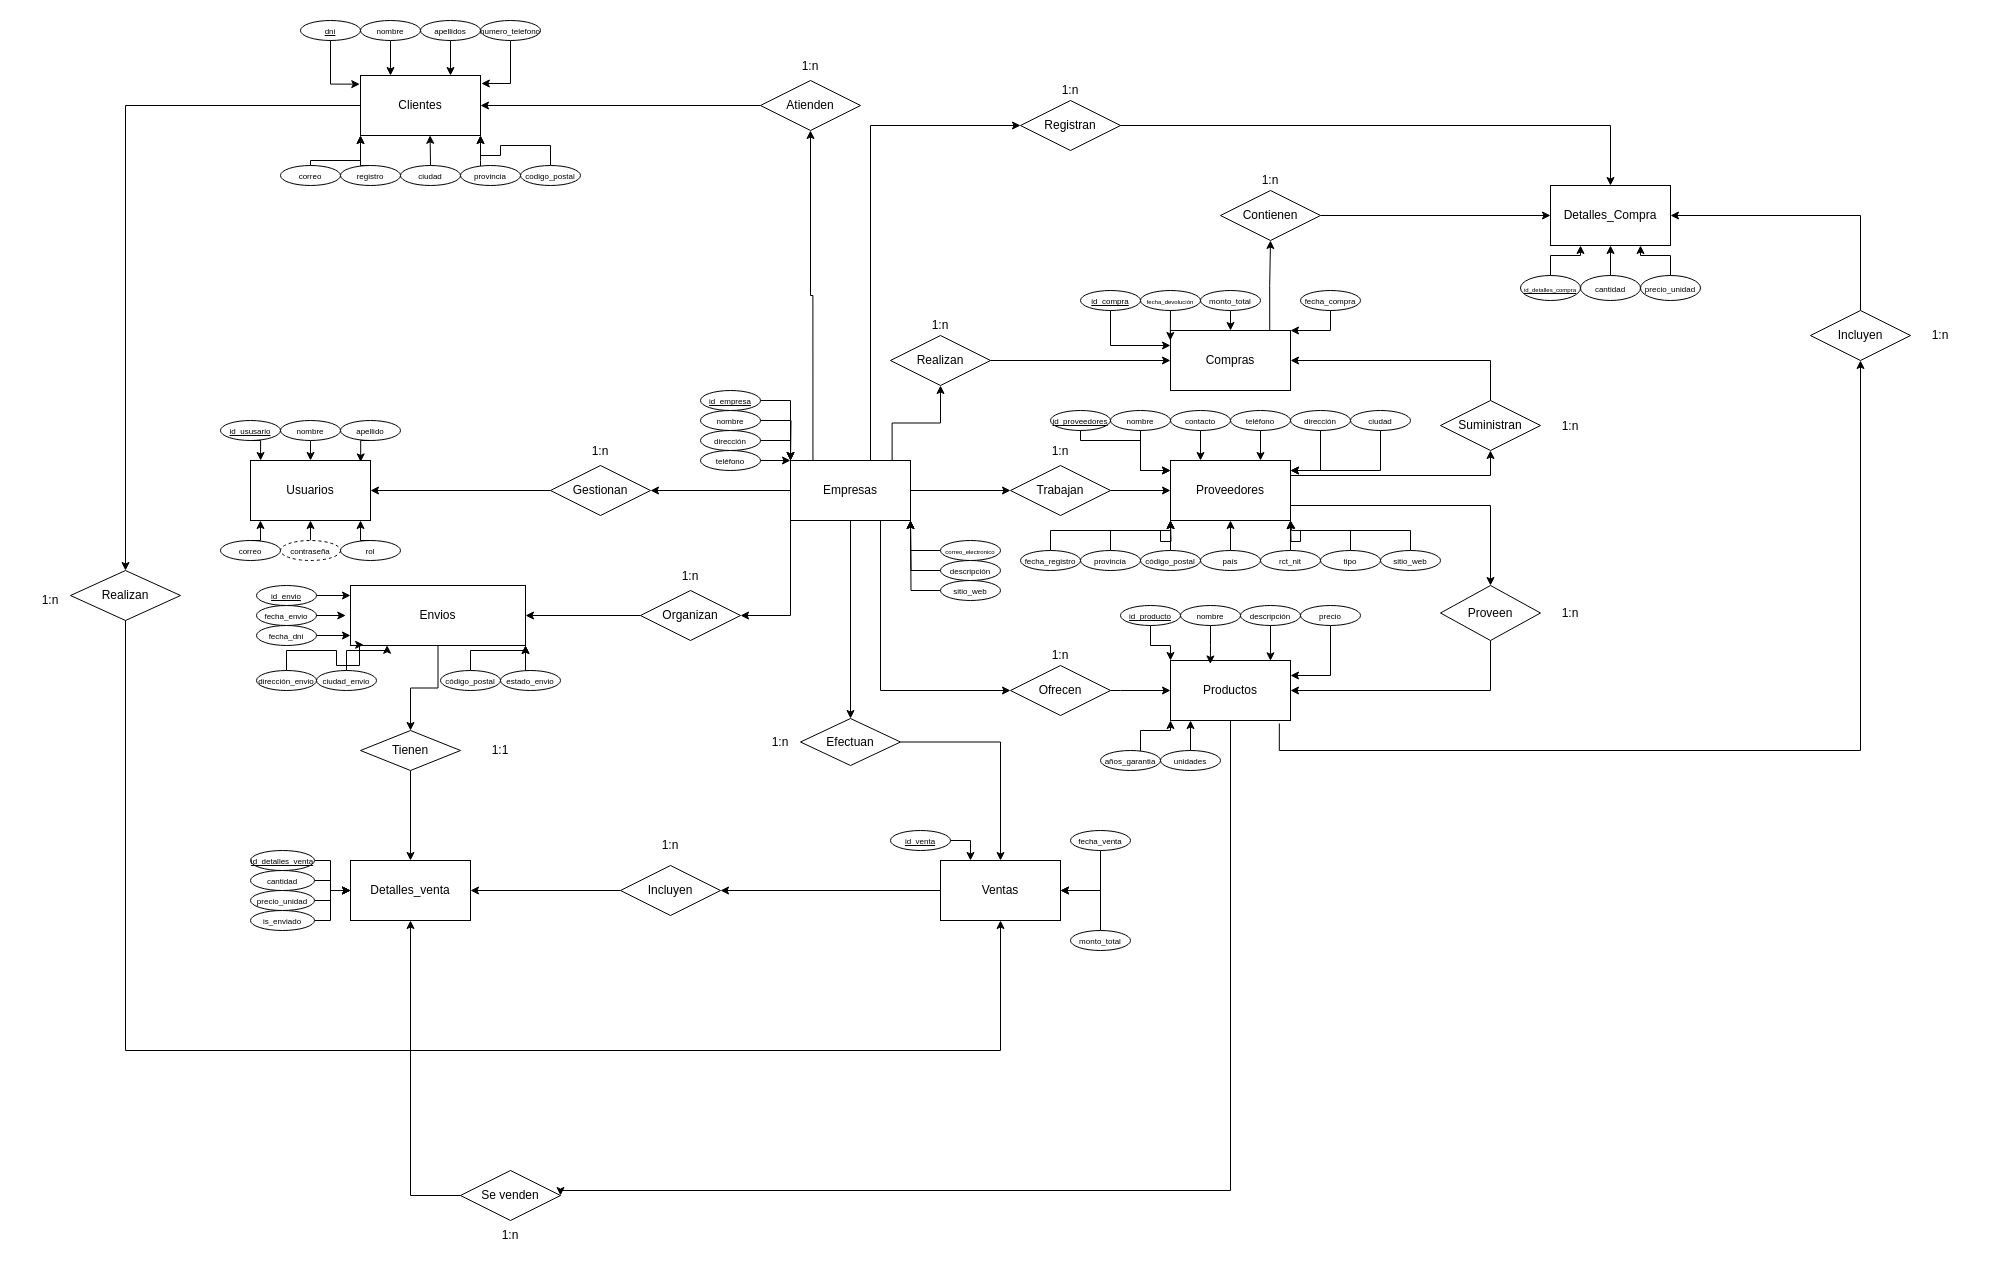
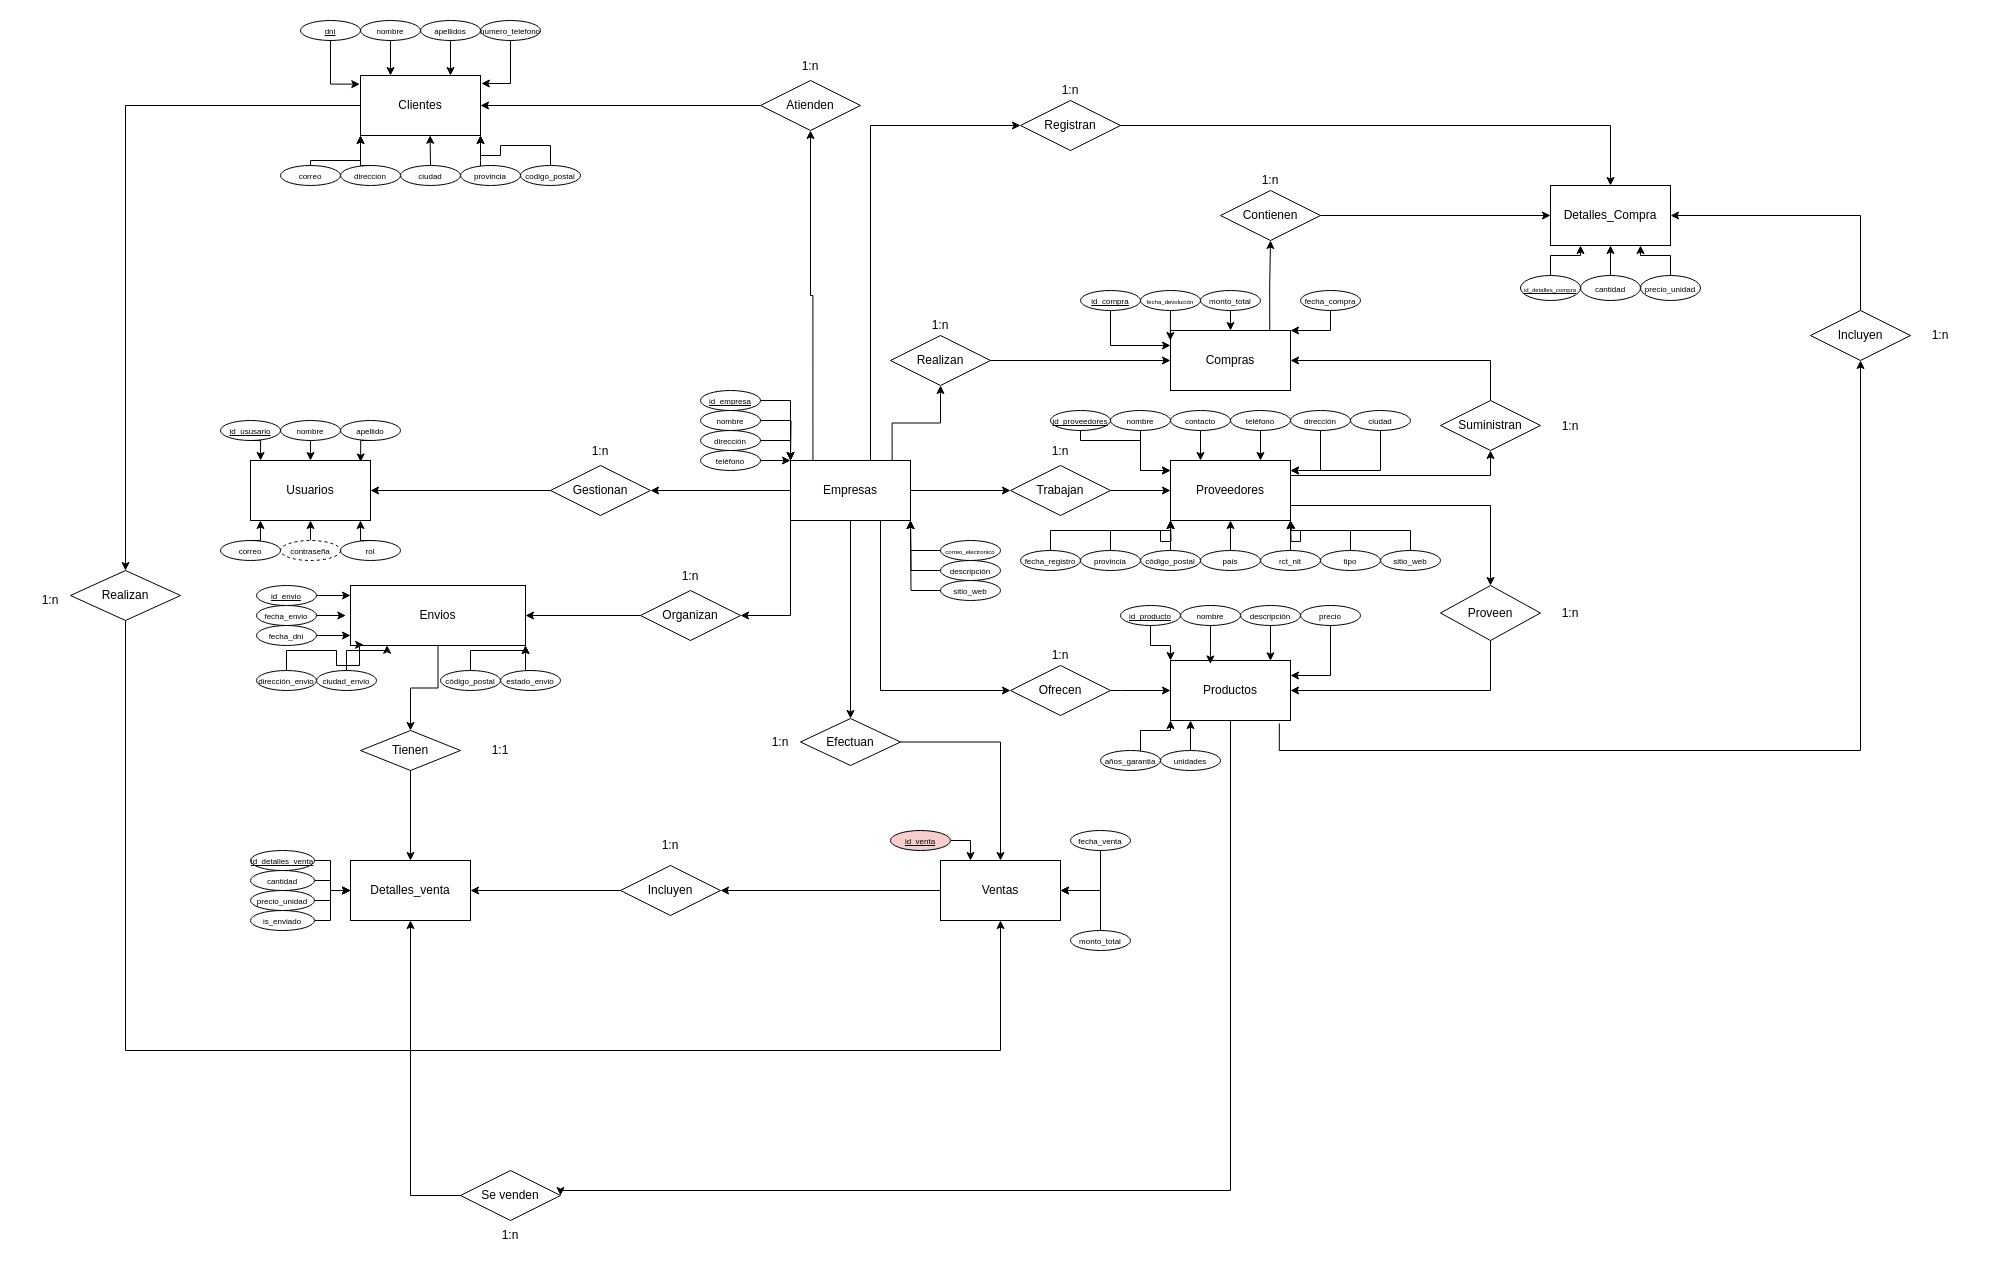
node "registro": label "registro" -> "direccion"
node "id_venta": fillcolor #ffffff -> #f8cecc
